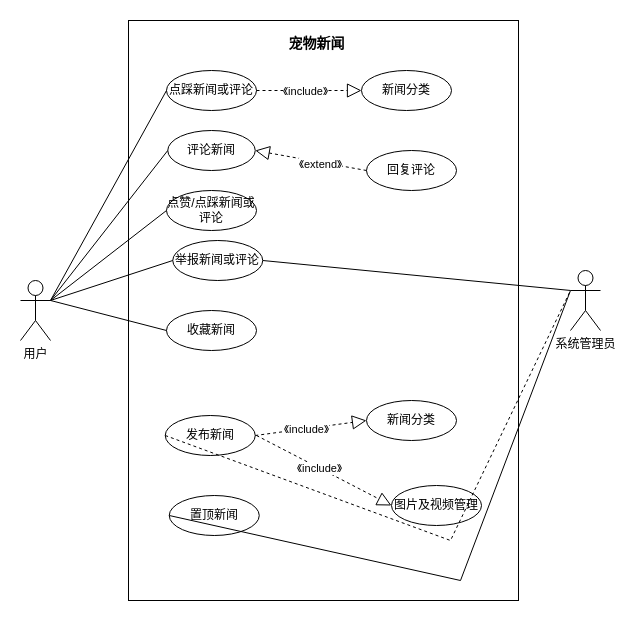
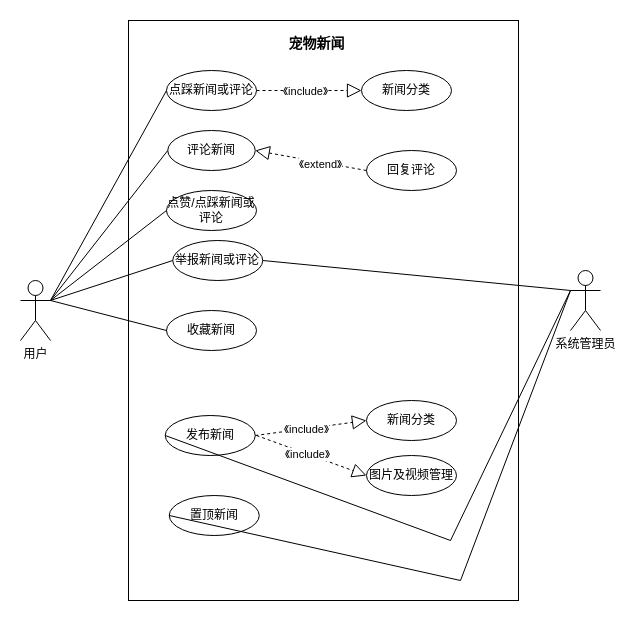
node "图片及视频管理": moved (437, 506) -> (412, 476)
edge "系统管理员" -- "发布新闻": style dashed -> solid
